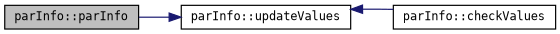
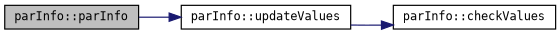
edge "parInfo::checkValues" -> "parInfo::updateValues": reversed
